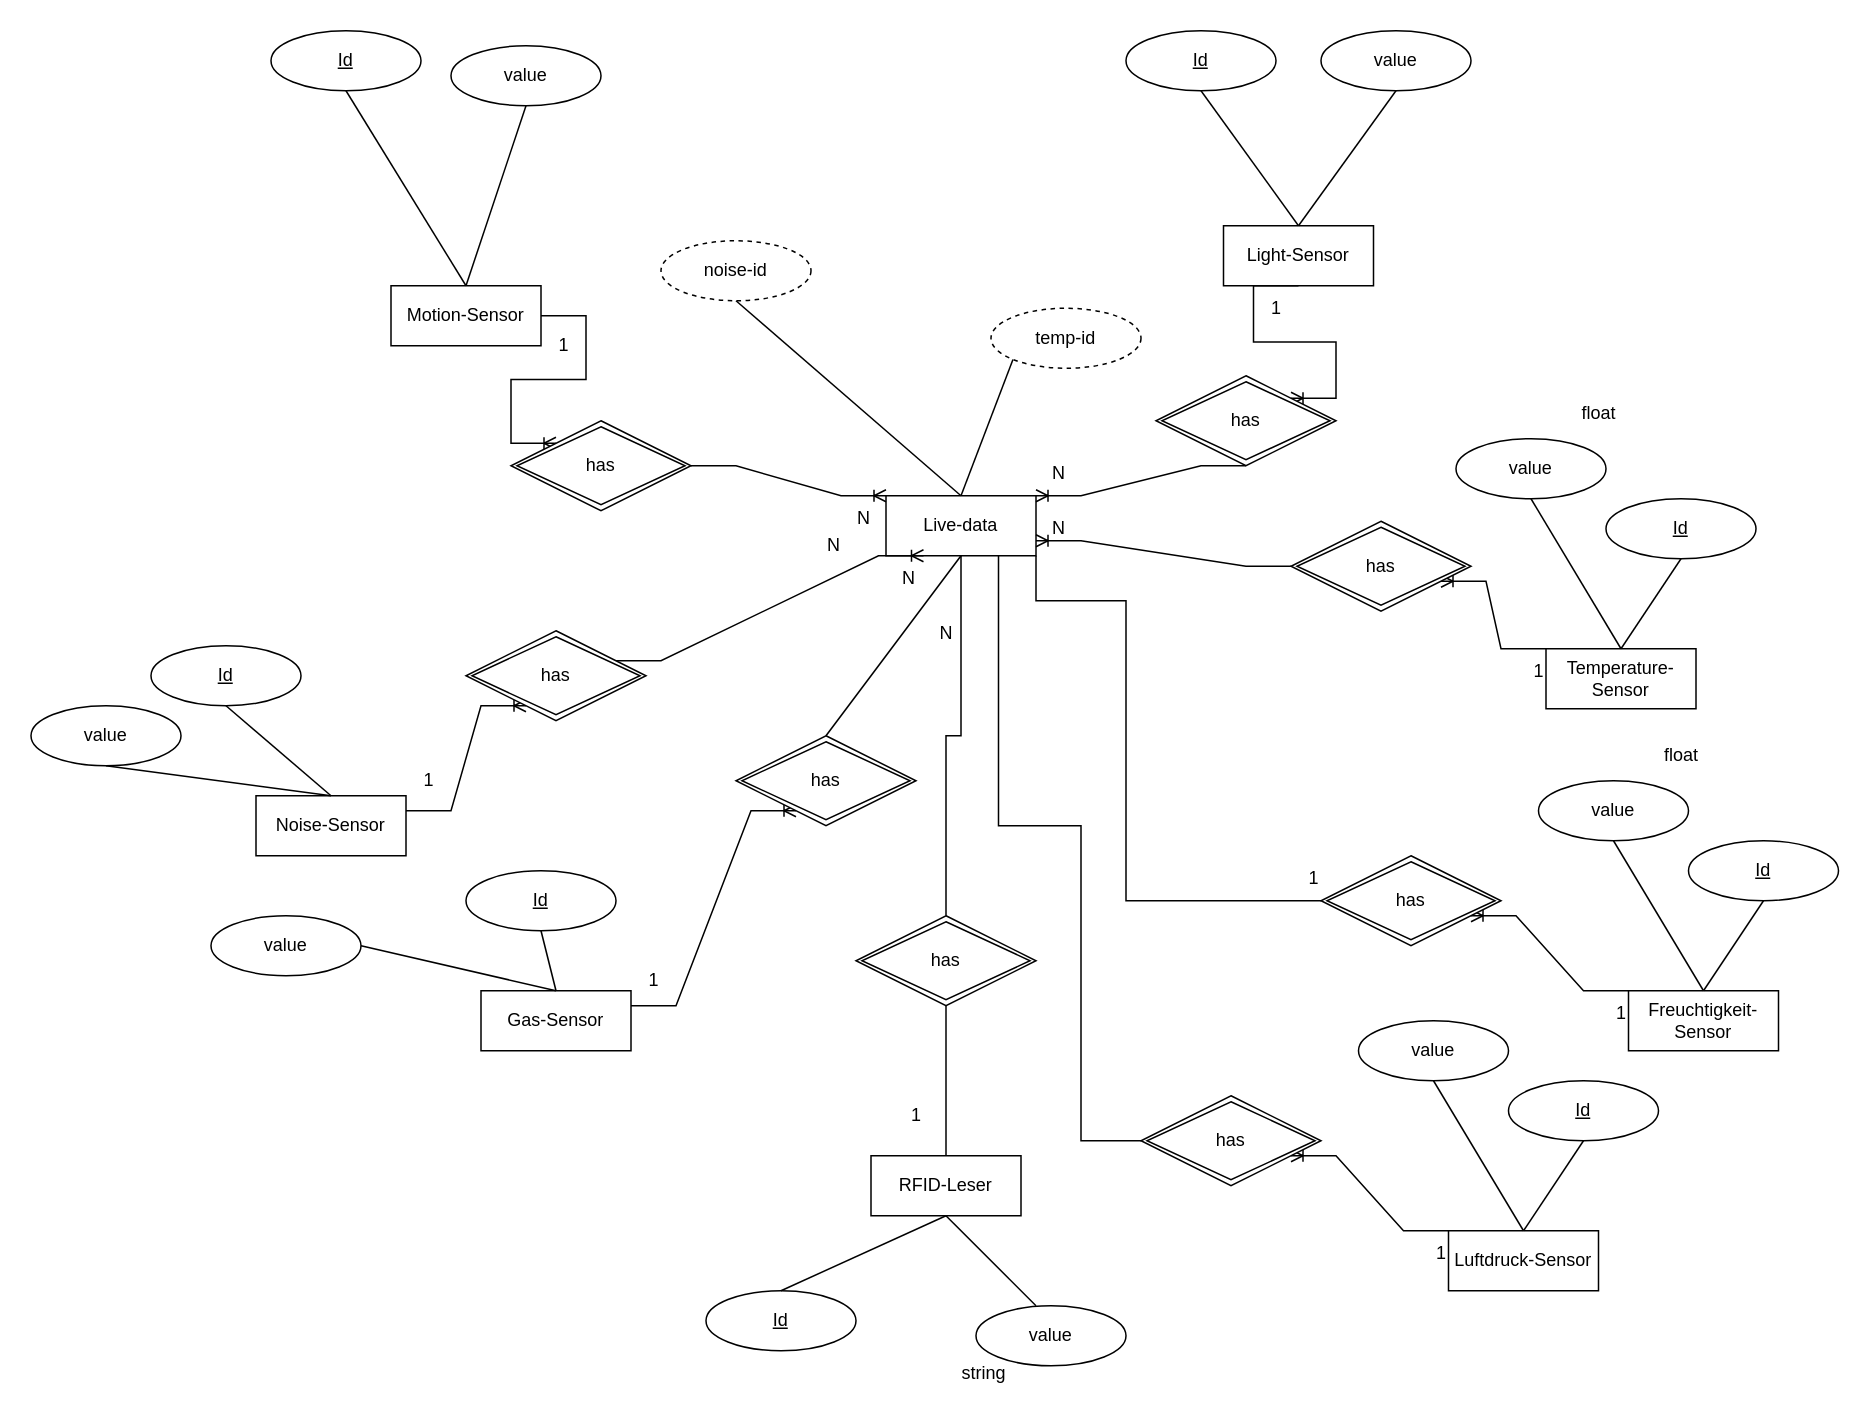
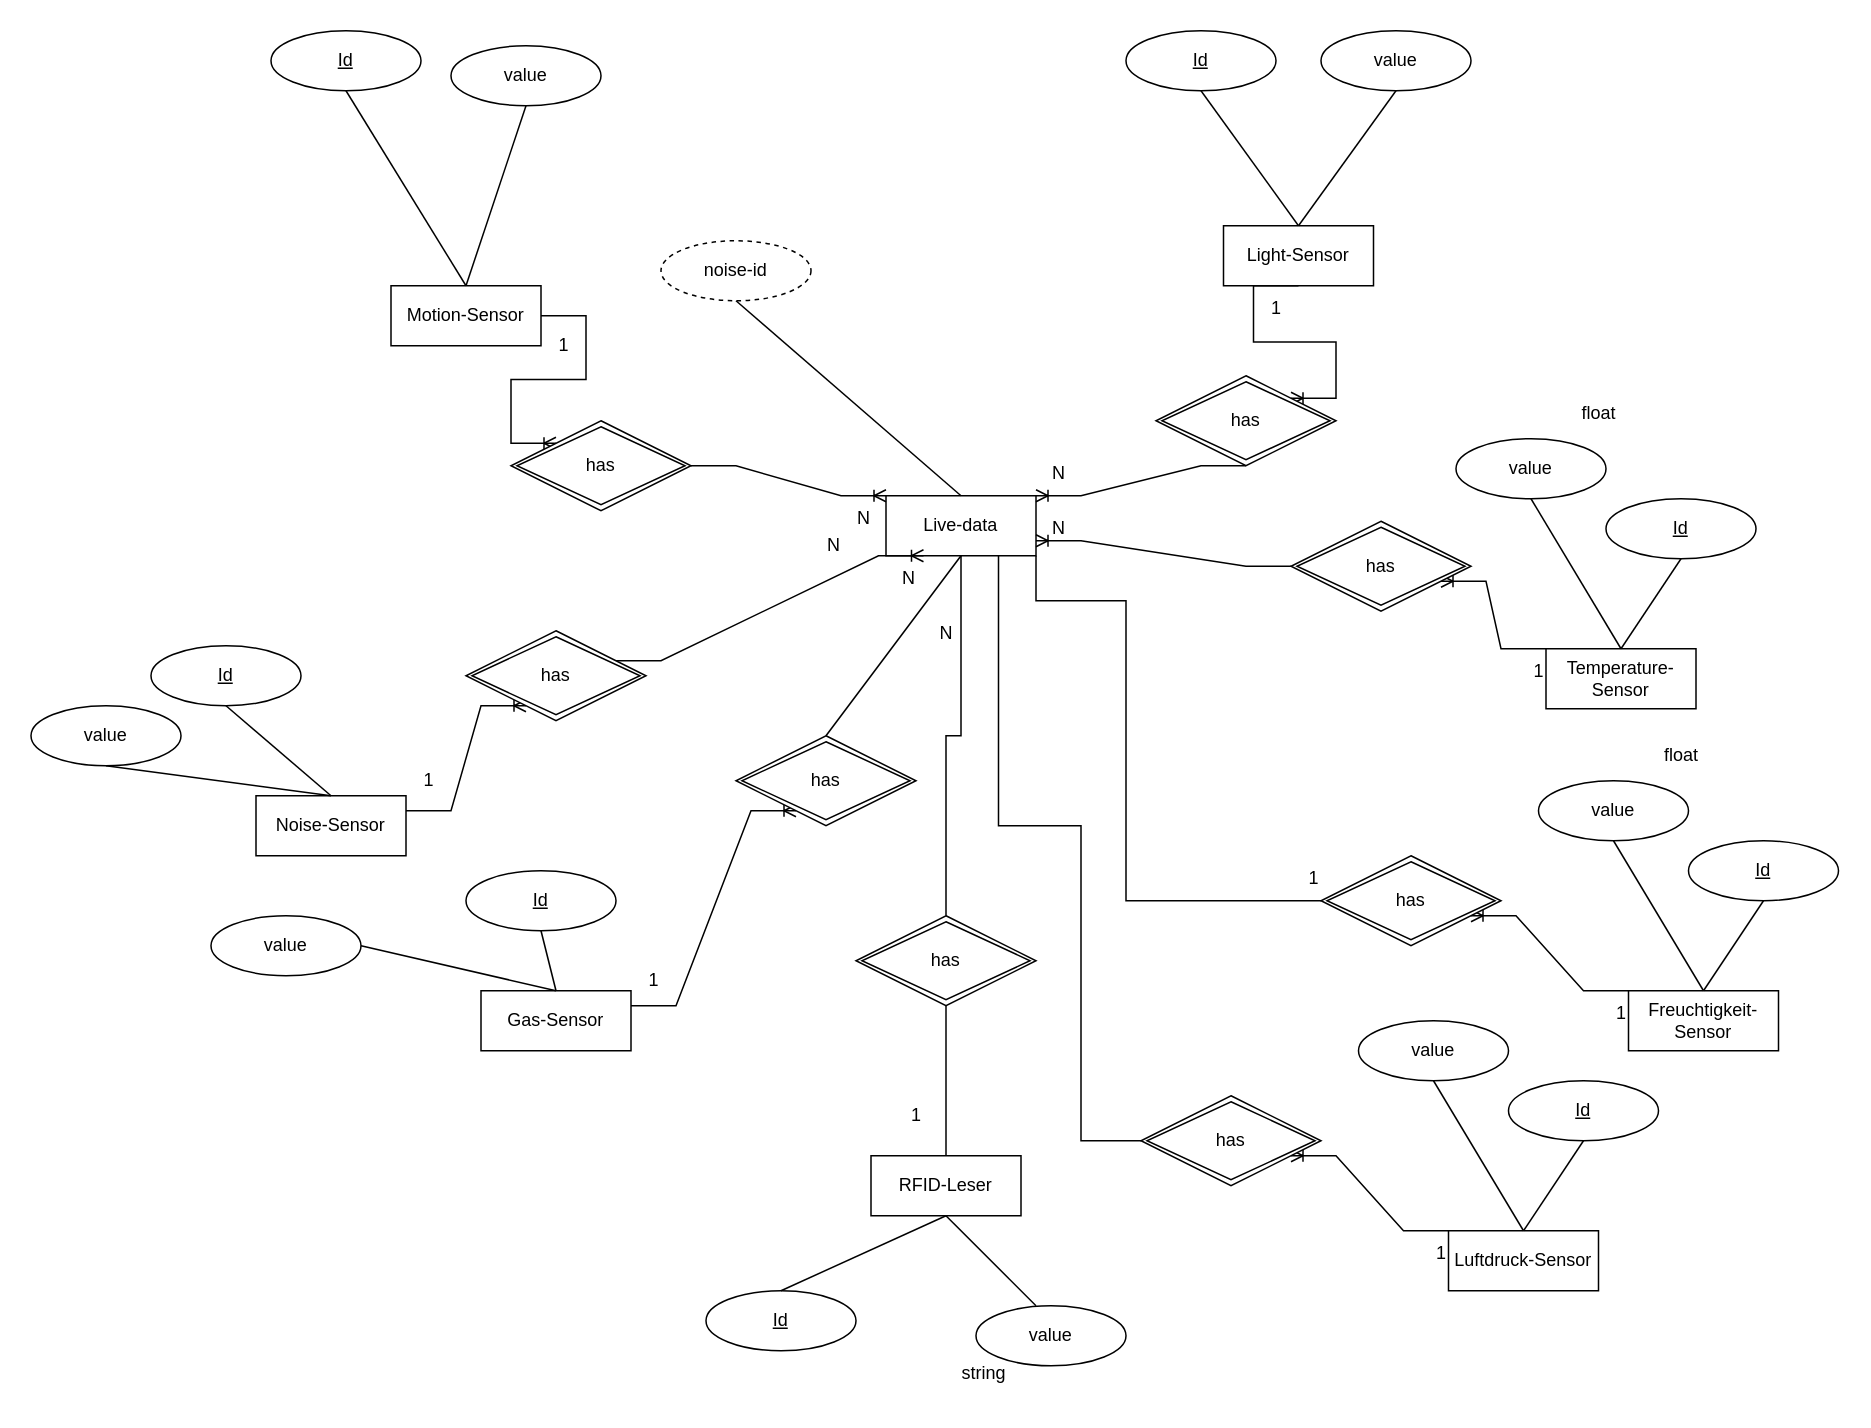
node "temp-id": removed
edge "temp-id" -- "Live-data": removed
